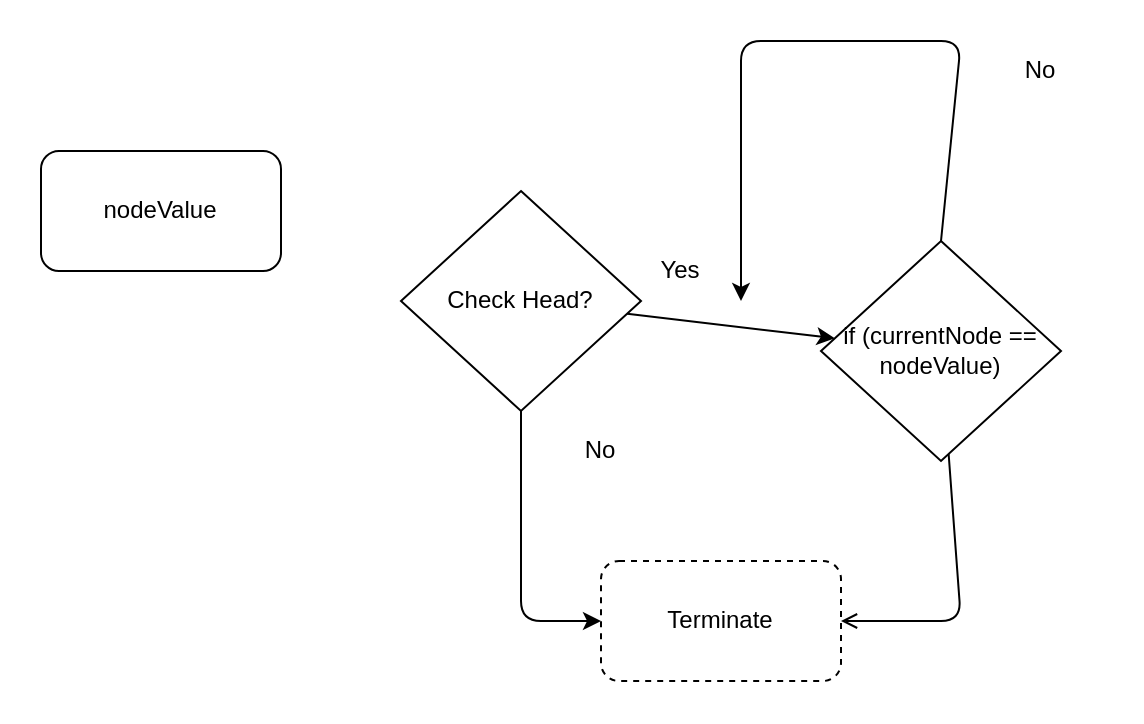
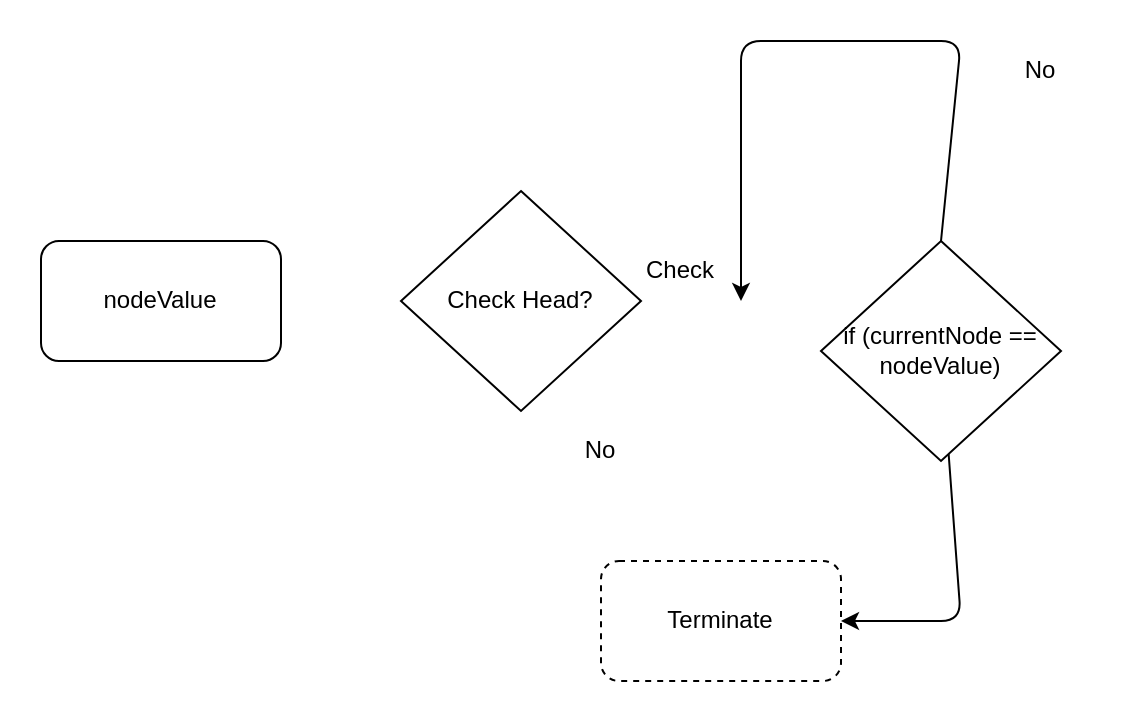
node "nodeValue": moved (161, 211) -> (161, 301)
node "Yes": label "Yes" -> "Check"
edge "Check Head?" -> "if (currentNode == nodeValue)": removed
edge "Check Head?" -> "Terminate": removed
edge "if (currentNode == nodeValue)" -> "Terminate": arrowhead open -> classic
